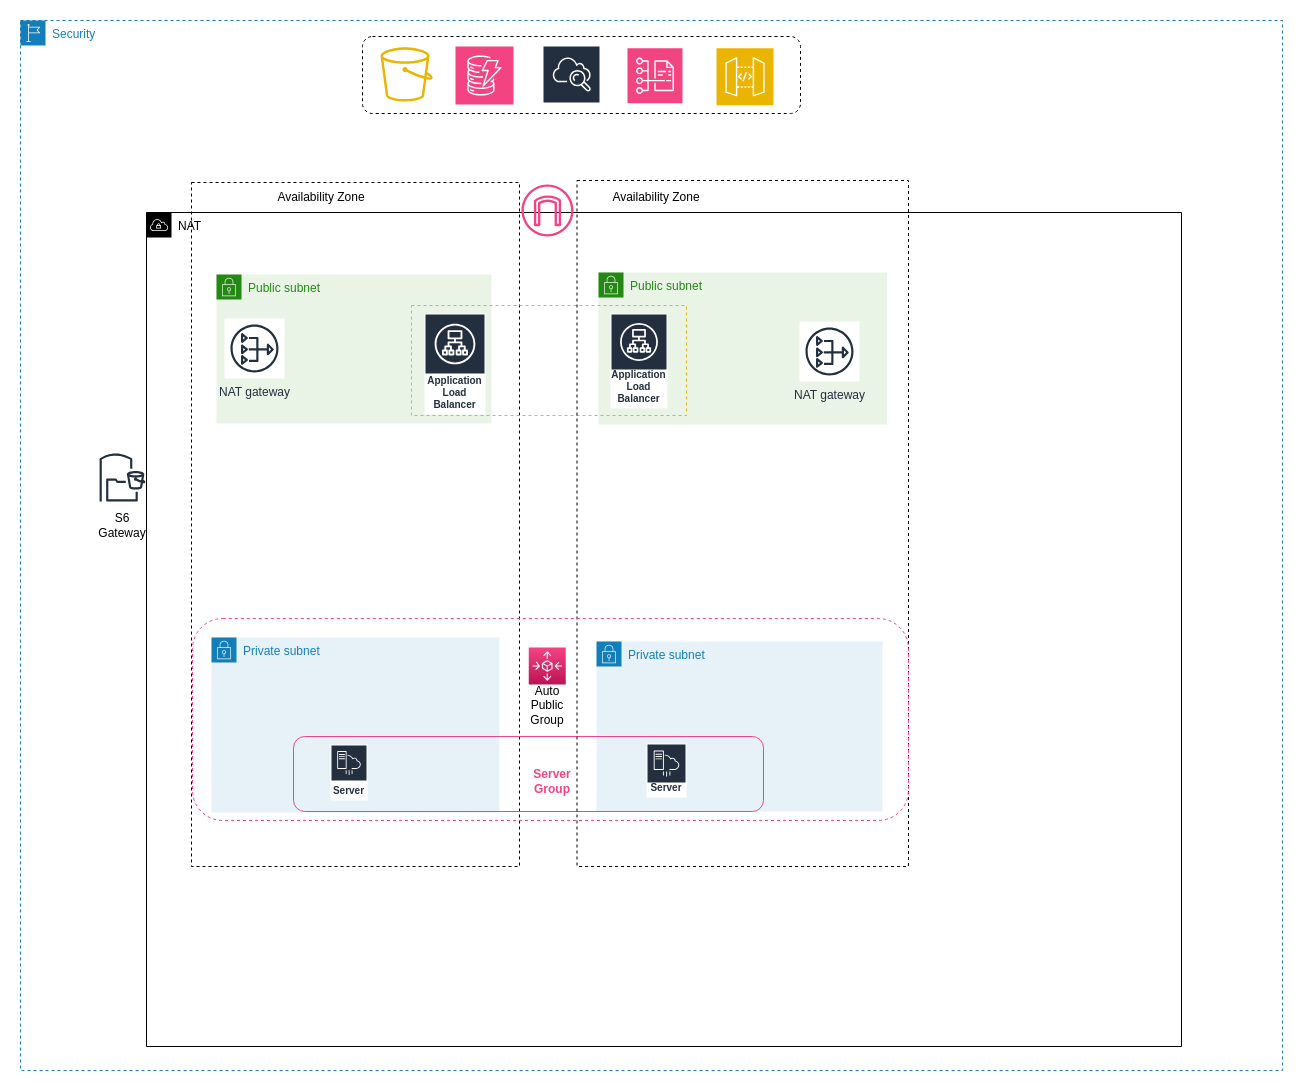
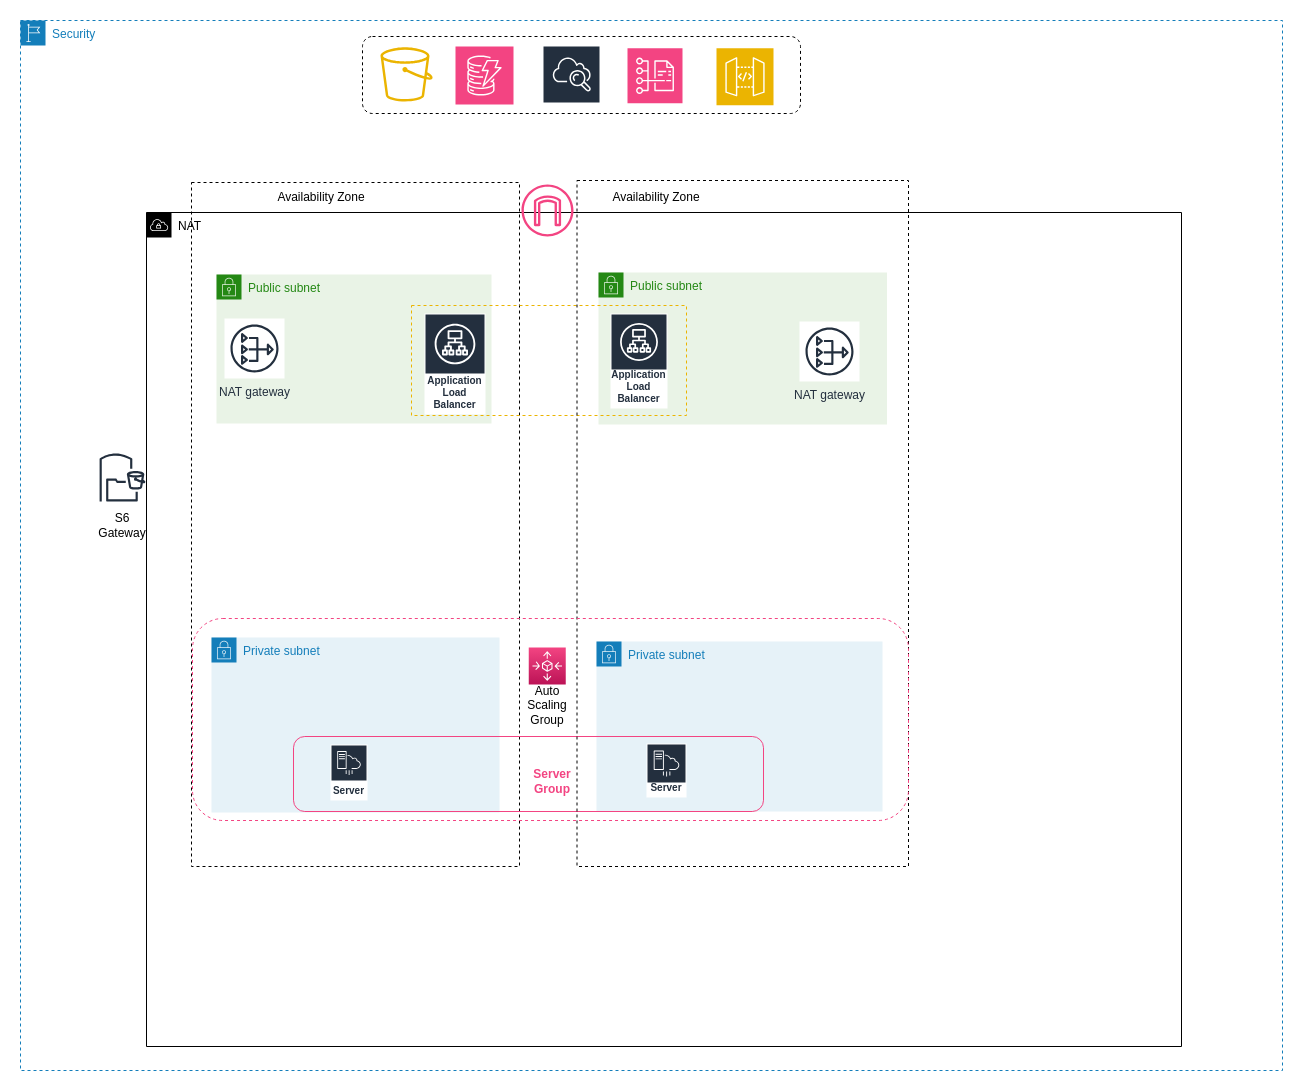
node "Auto Public Group": label "Auto Public Group" -> "Auto Scaling Group"
